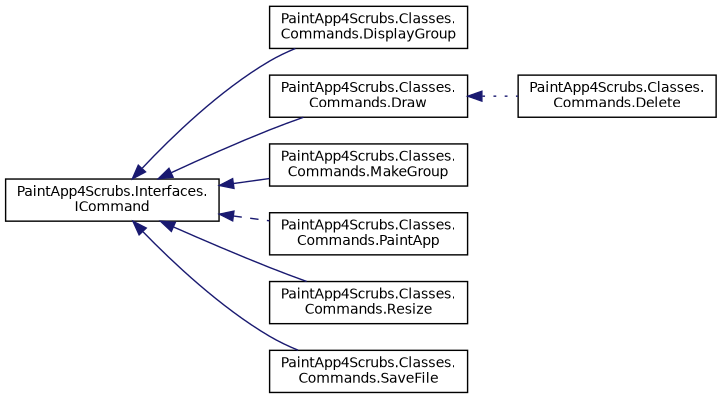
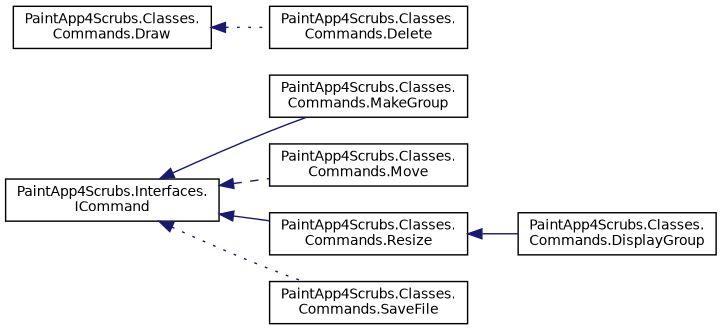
edge "PaintApp4Scrubs.Classes. Commands.DisplayGroup" -> "PaintApp4Scrubs.Interfaces. ICommand": now "PaintApp4Scrubs.Classes. Commands.DisplayGroup" -> "PaintApp4Scrubs.Classes. Commands.Resize"
edge "PaintApp4Scrubs.Classes. Commands.Draw" -> "PaintApp4Scrubs.Interfaces. ICommand": removed
node "PaintApp4Scrubs.Classes. Commands.PaintApp": label "PaintApp4Scrubs.Classes. Commands.PaintApp" -> "PaintApp4Scrubs.Classes. Commands.Move"
edge "PaintApp4Scrubs.Classes. Commands.SaveFile" -> "PaintApp4Scrubs.Interfaces. ICommand": style solid -> dotted
